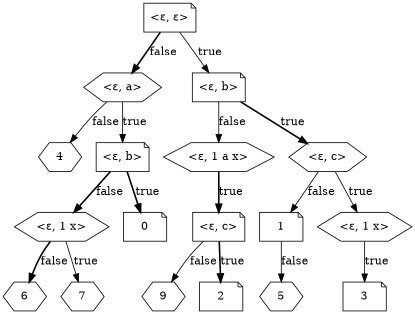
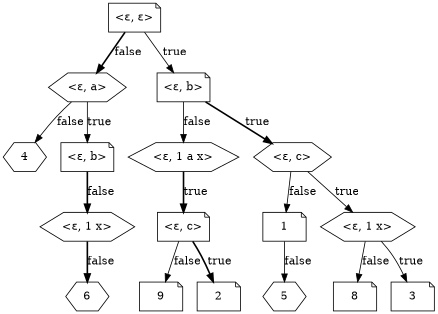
node "0": removed
node "7": removed
node "9": shape hexagon -> note
node "8": added
